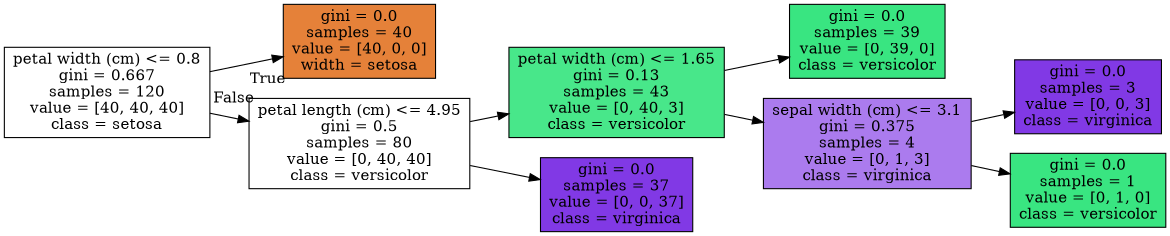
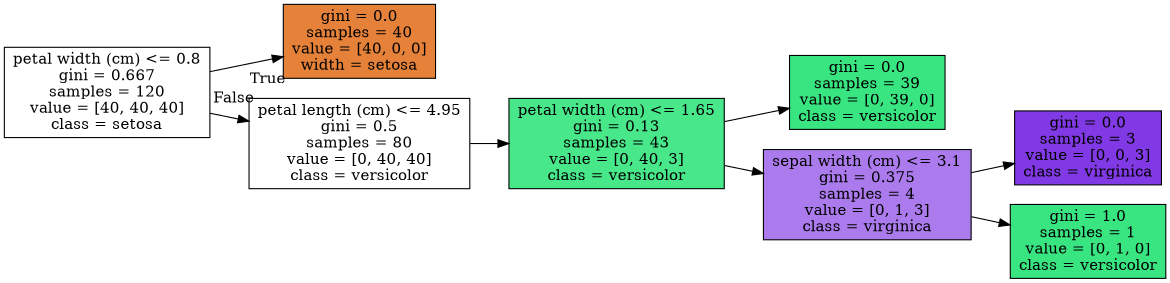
node "gini = 0.0 samples = 1 value = [0, 1, 0] class = versicolor": label "gini = 0.0 samples = 1 value = [0, 1, 0] class = versicolor" -> "gini = 1.0 samples = 1 value = [0, 1, 0] class = versicolor"
node "gini = 0.0 samples = 37 value = [0, 0, 37] class = virginica": removed
